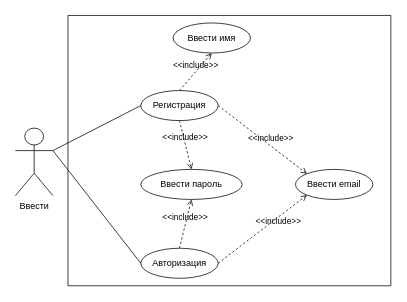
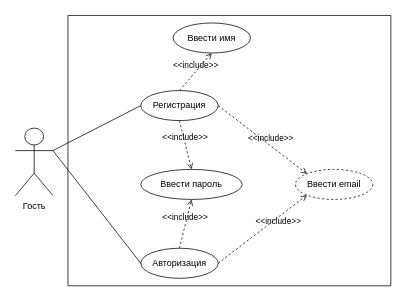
node "Ввести email": style solid -> dashed
node "Ввести": label "Ввести" -> "Гость"
